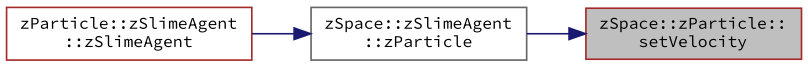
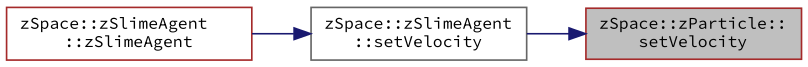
node "zParticle::zSlimeAgent ::zSlimeAgent": label "zParticle::zSlimeAgent ::zSlimeAgent" -> "zSpace::zSlimeAgent ::zSlimeAgent"
node "zSpace::zSlimeAgent ::zParticle": label "zSpace::zSlimeAgent ::zParticle" -> "zSpace::zSlimeAgent ::setVelocity"
